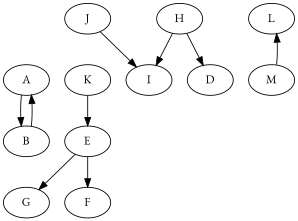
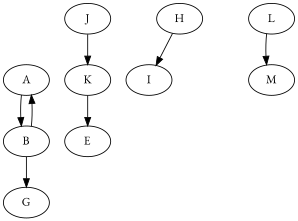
edge "J" -> "I": now "J" -> "K"
edge "M" -> "L": reversed
node "D": removed
edge "E" -> "G": now "B" -> "G"
node "F": removed
